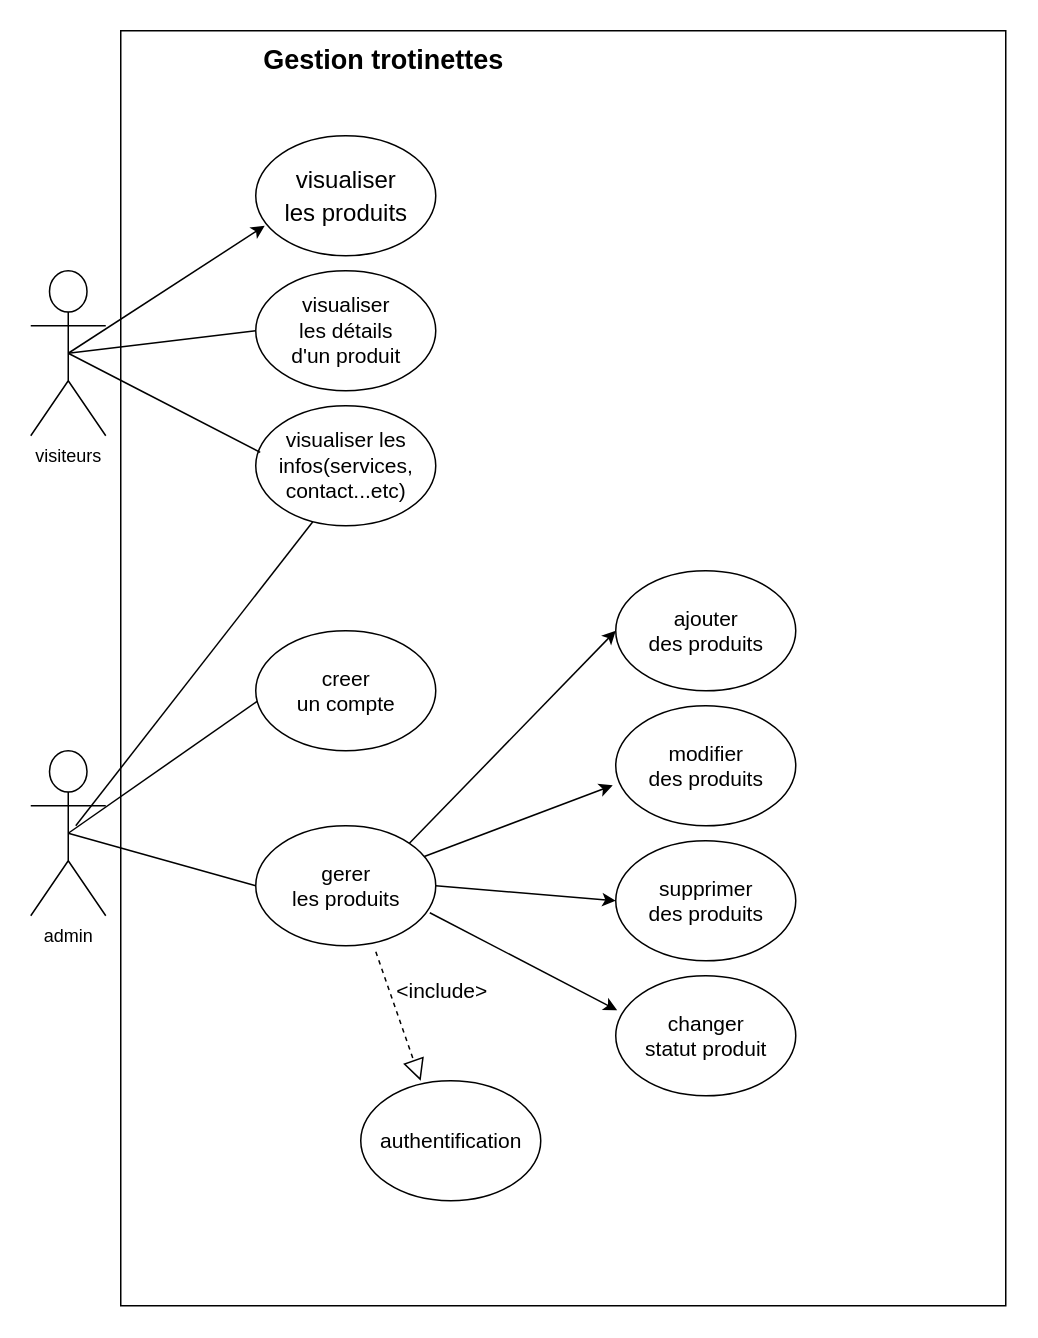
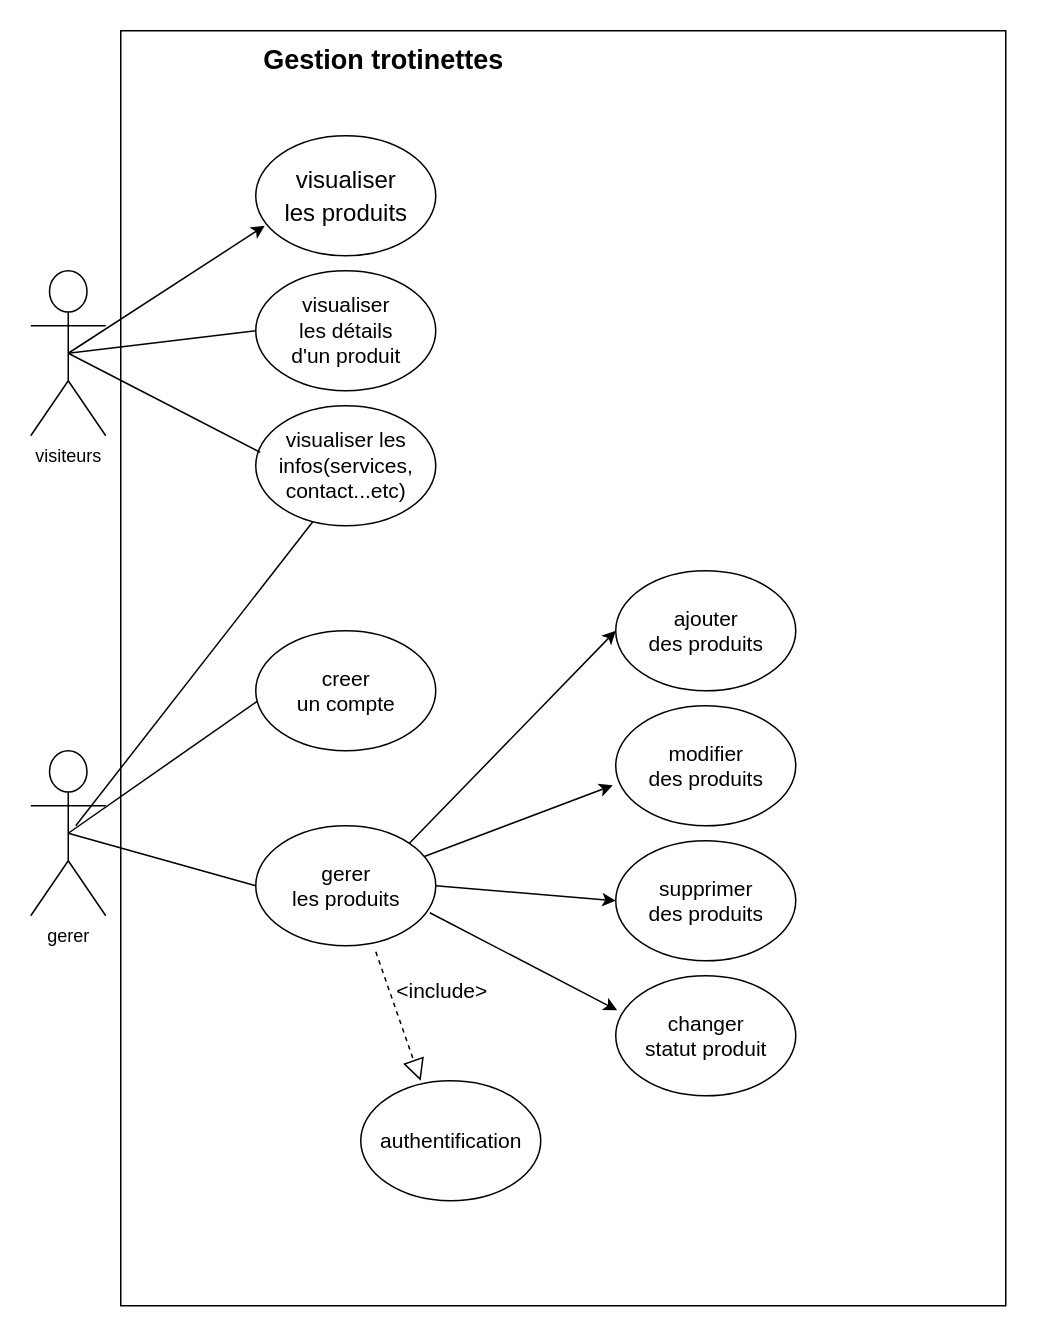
node "admin": label "admin" -> "gerer"
